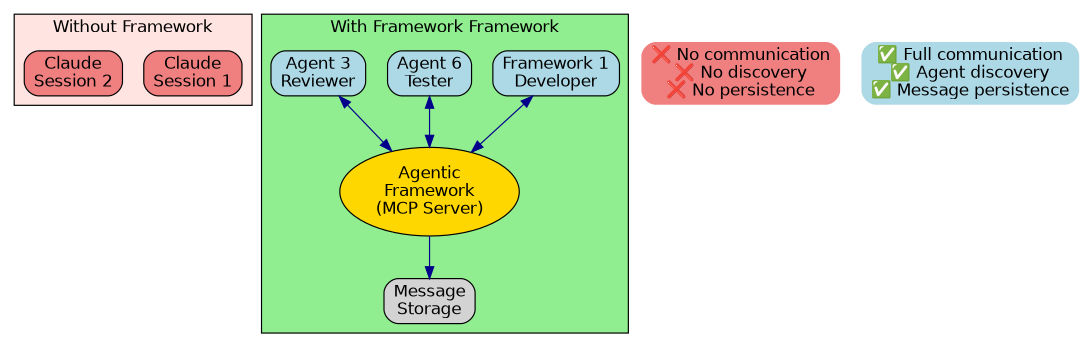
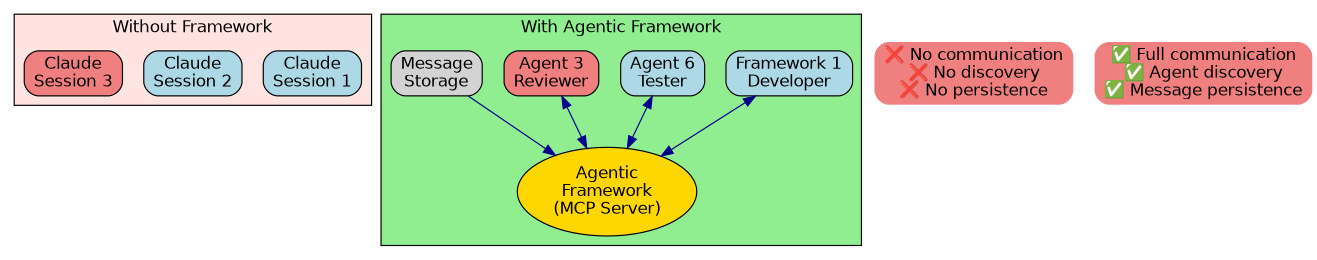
cluster "With Framework Framework": label "With Framework Framework" -> "With Agentic Framework"
node "Claude Session 2": fillcolor lightcoral -> lightblue
node "Claude Session 3": added
node "Claude Session 1": fillcolor lightcoral -> lightblue
node "Agent 3 Reviewer": fillcolor lightblue -> lightcoral
node "✅ Full communication ✅ Agent discovery ✅ Message persistence": fillcolor lightblue -> lightcoral
edge "Agentic Framework (MCP Server)" -> "Message Storage": reversed
